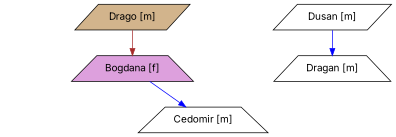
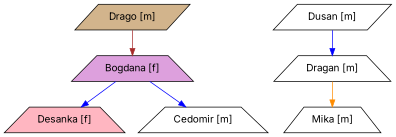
node "Desanka [f]": added
node "Mika [m]": added
